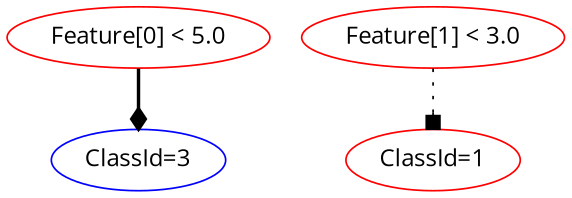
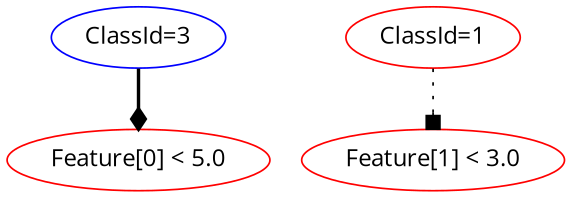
edge "Feature[0] < 5.0" -> "ClassId=3": reversed
edge "Feature[1] < 3.0" -> "ClassId=1": reversed
